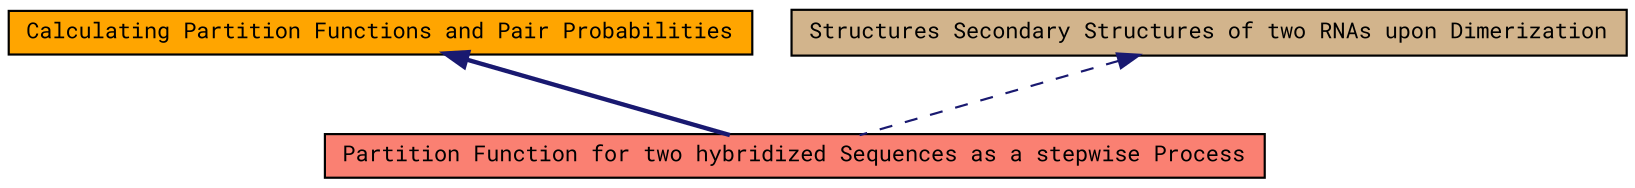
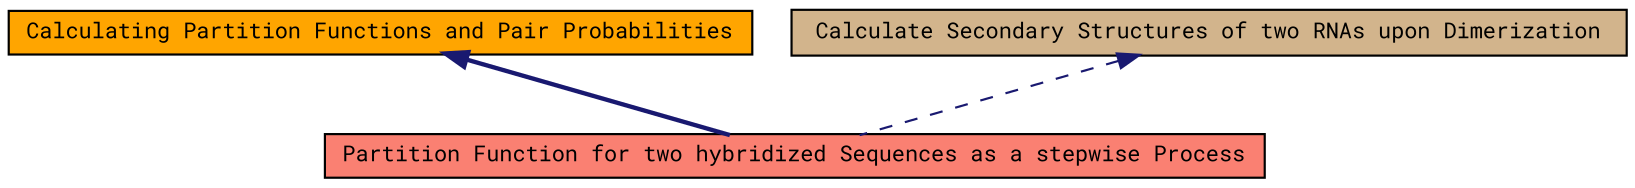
node "Structures Secondary Structures of two RNAs upon Dimerization": label "Structures Secondary Structures of two RNAs upon Dimerization" -> "Calculate Secondary Structures of two RNAs upon Dimerization"
